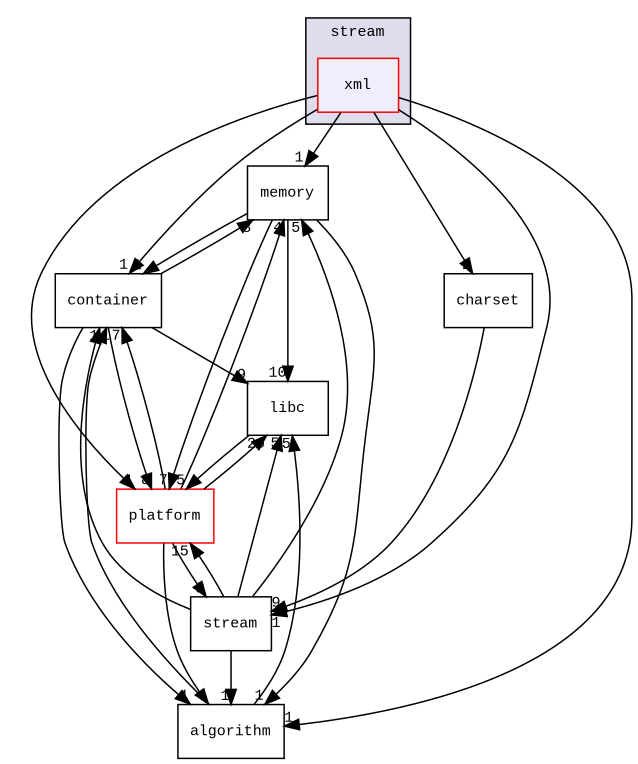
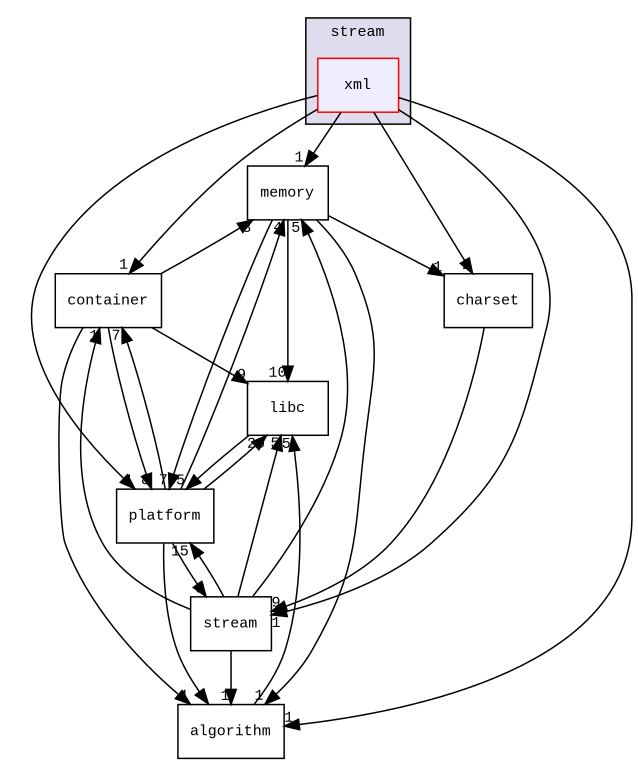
edge "memory" -> "container": now "memory" -> "charset"
node "platform": color red -> black
edge "algorithm" -> "container": removed
